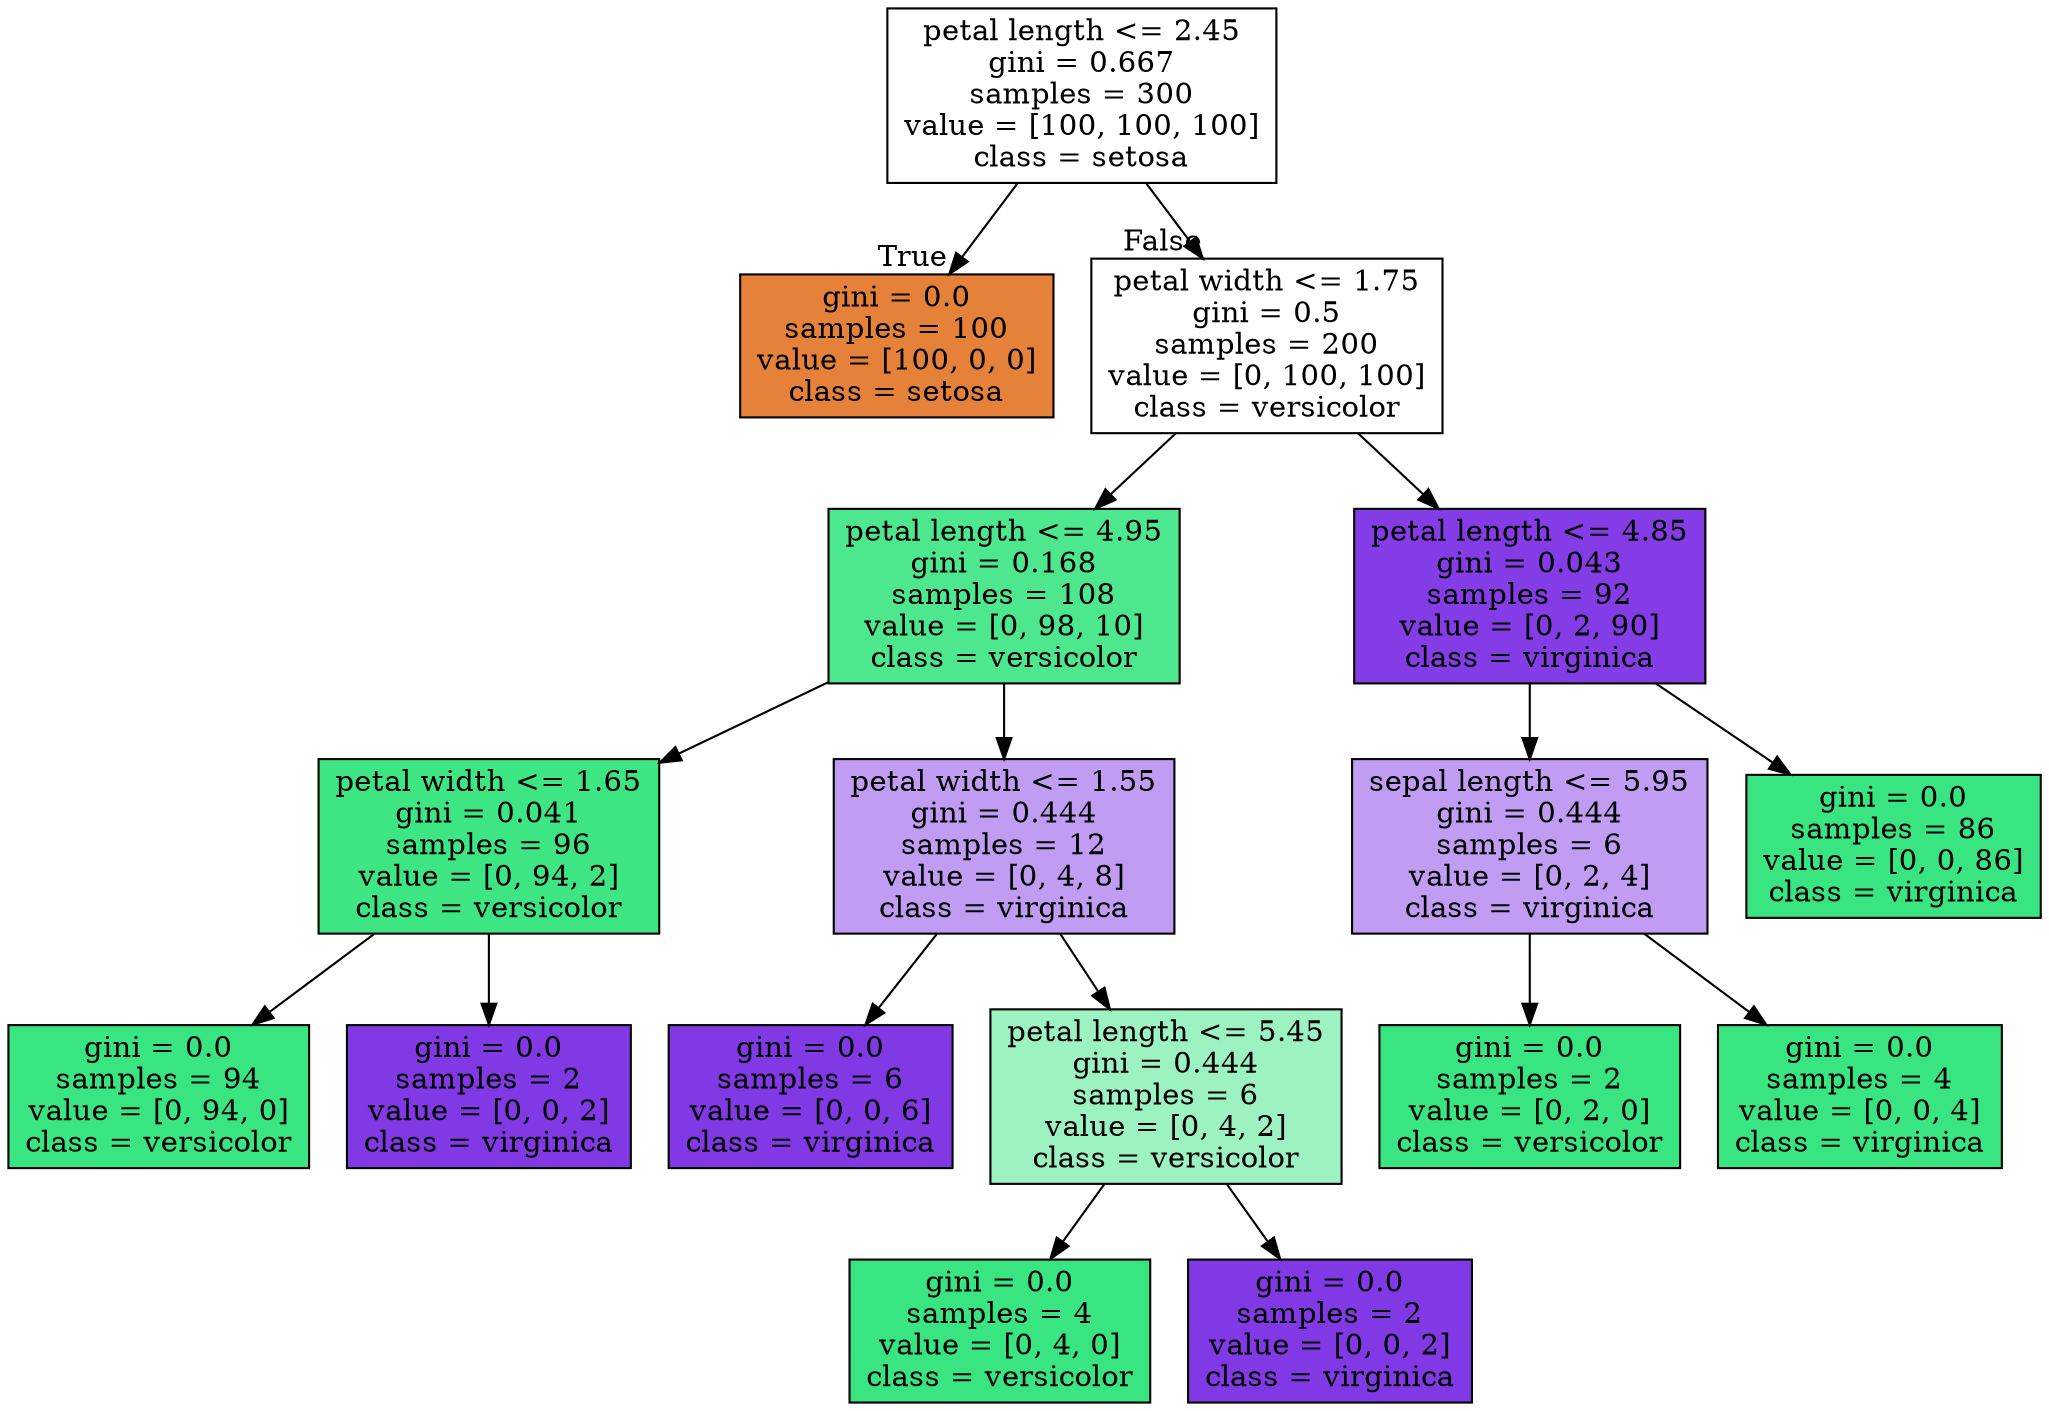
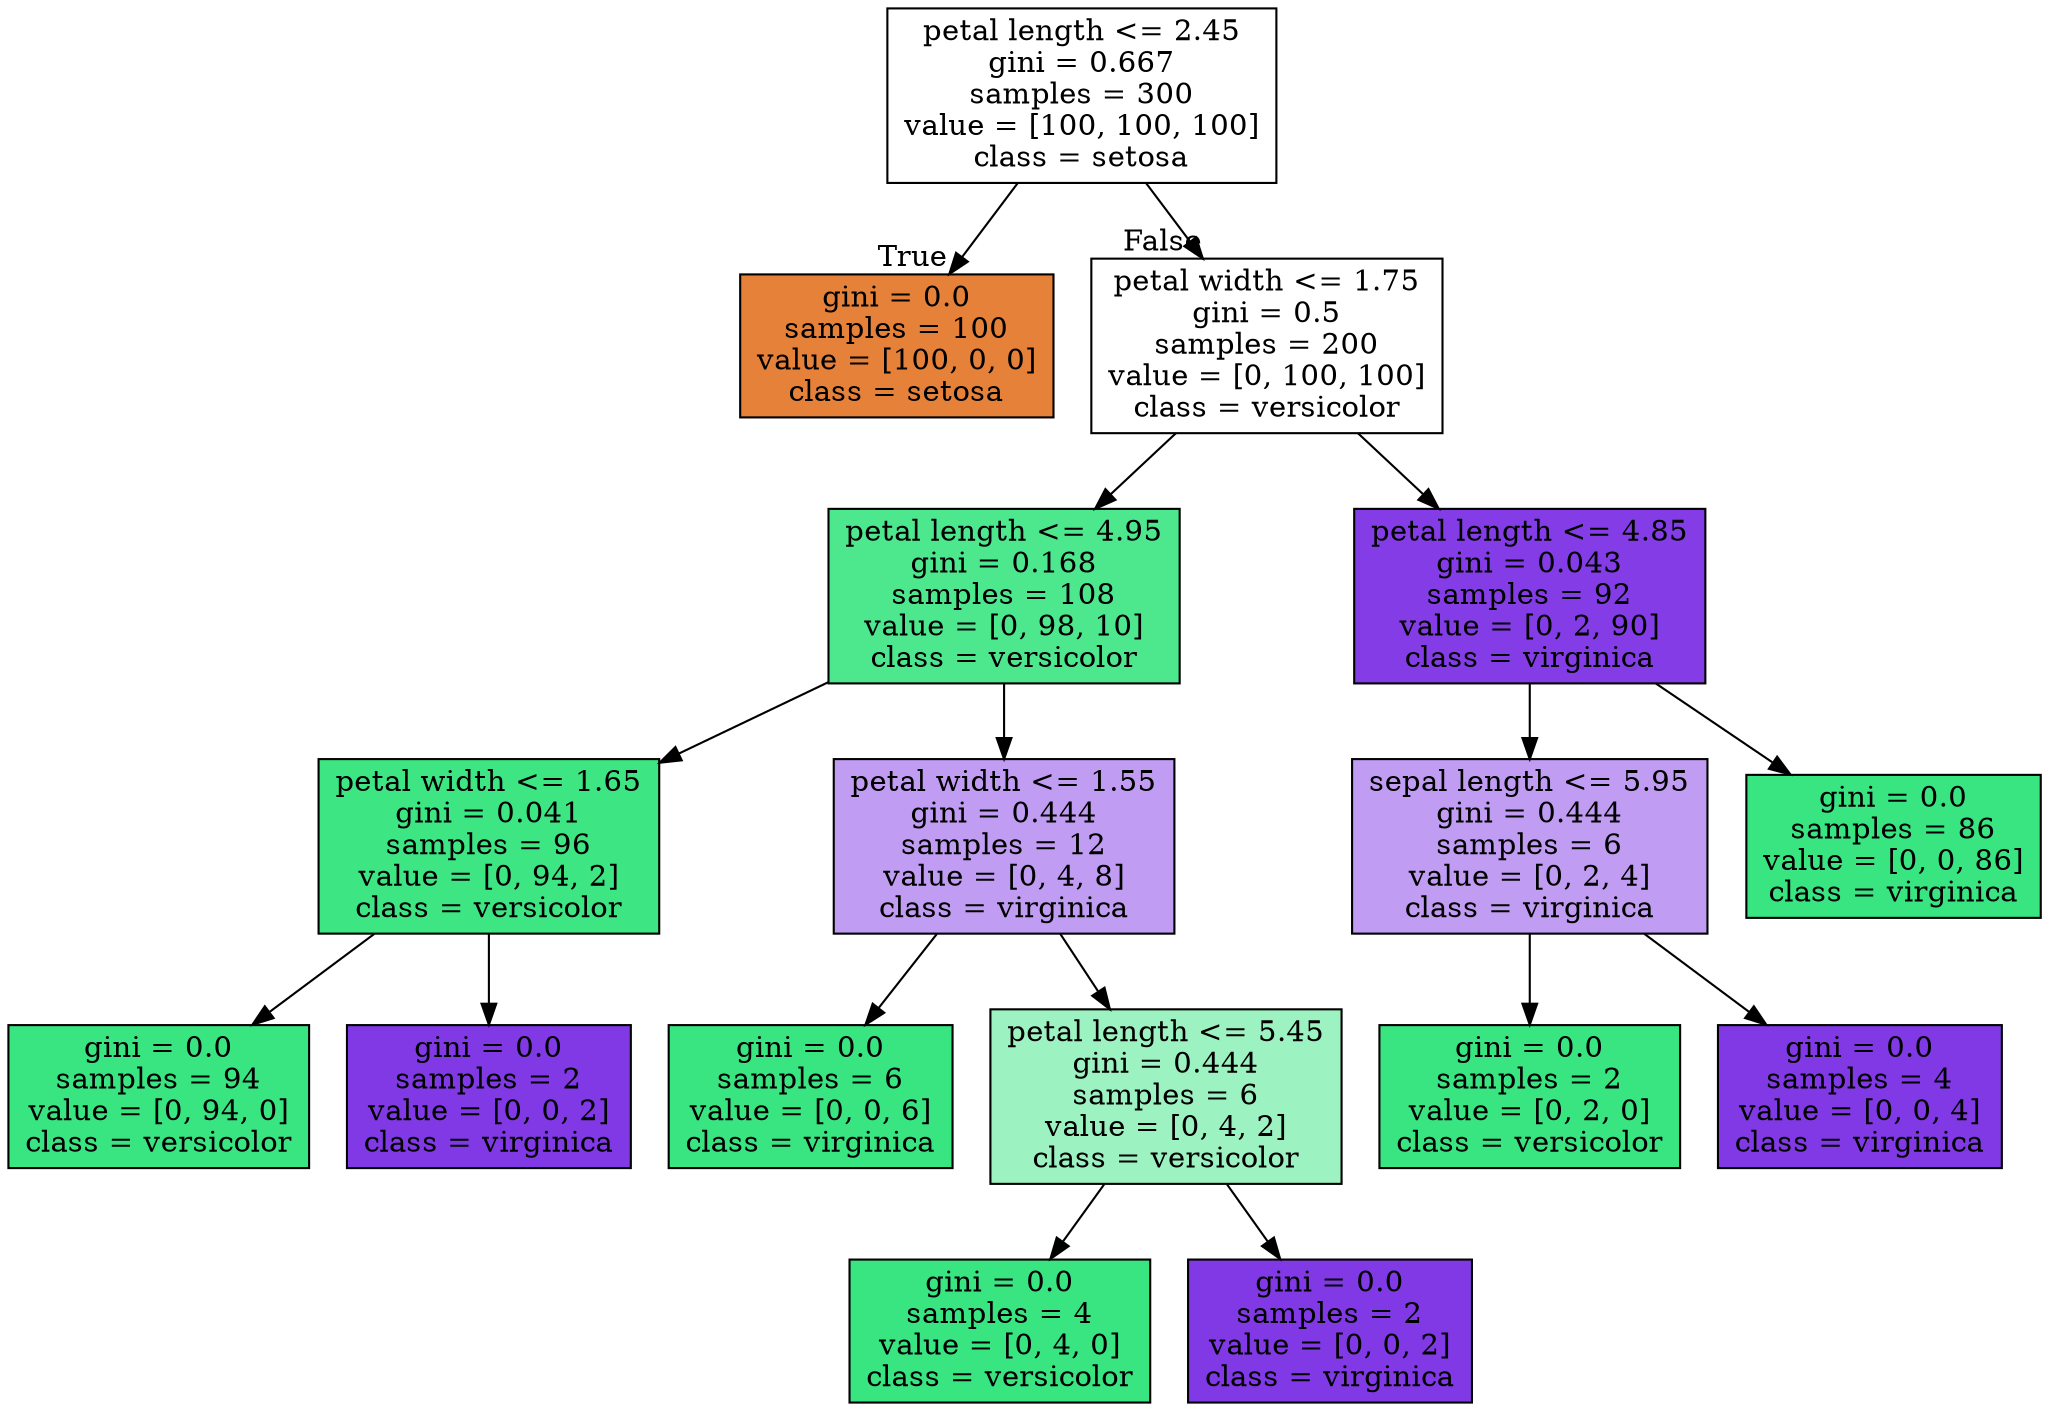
node "gini = 0.0 samples = 6 value = [0, 0, 6] class = virginica": fillcolor #8139e5ff -> #39e581ff
node "gini = 0.0 samples = 4 value = [0, 0, 4] class = virginica": fillcolor #39e581ff -> #8139e5ff
